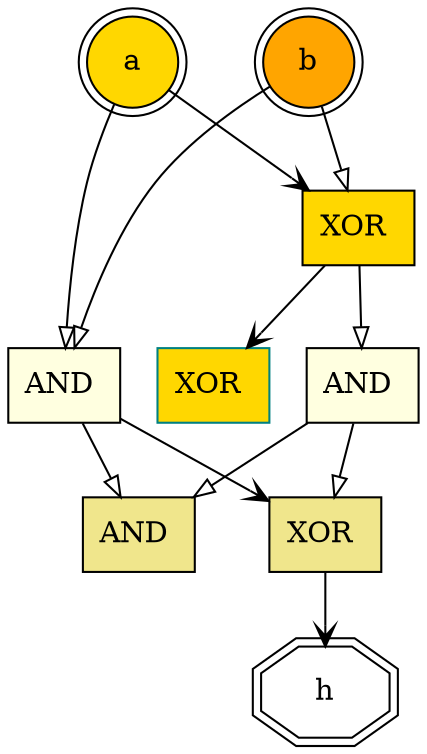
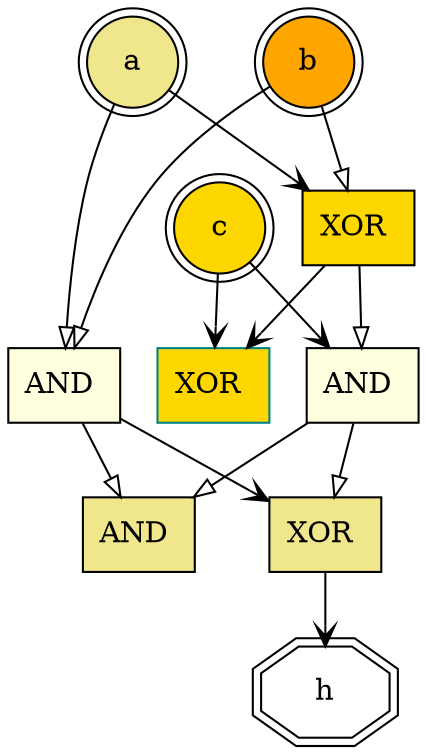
node "a": fillcolor gold -> khaki
node "c": added
